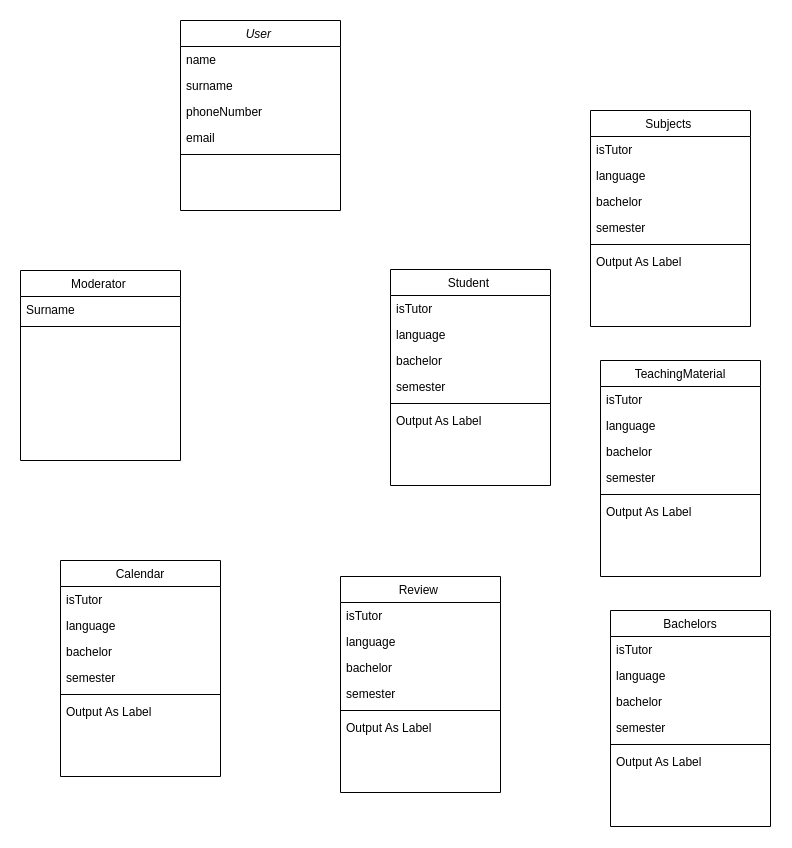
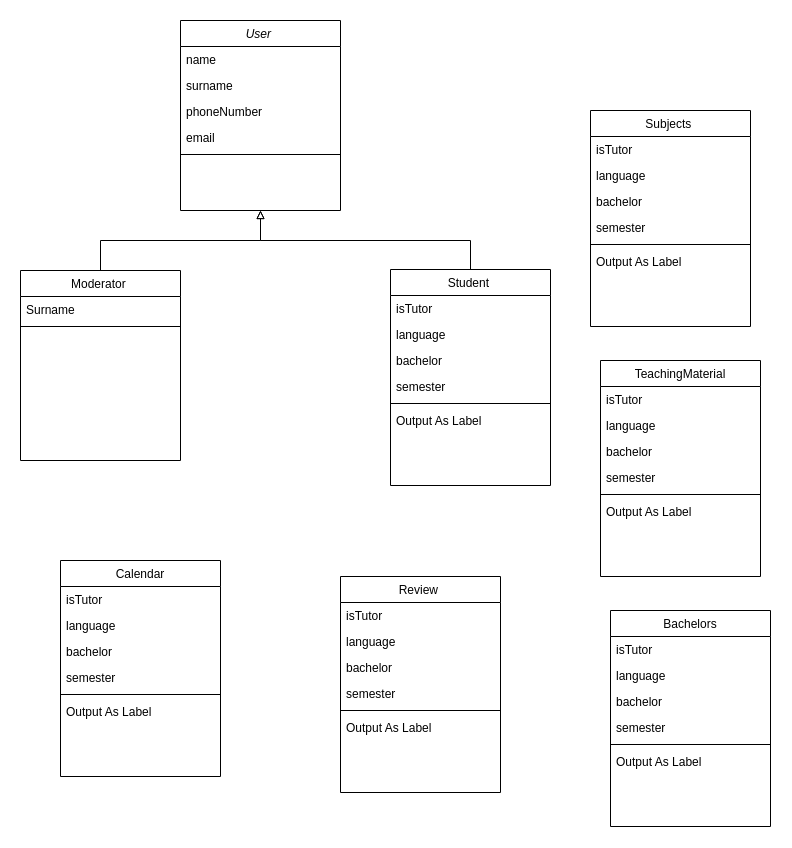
edge "Moderator" -> "User": added
edge "Student" -> "User": added
